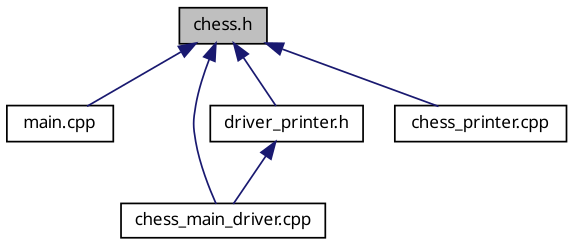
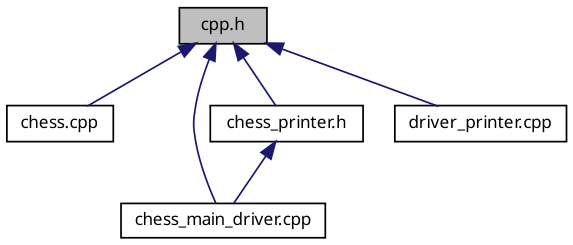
node "chess.h": label "chess.h" -> "cpp.h"
node "main.cpp": label "main.cpp" -> "chess.cpp"
node "driver_printer.h": label "driver_printer.h" -> "chess_printer.h"
node "chess_printer.cpp": label "chess_printer.cpp" -> "driver_printer.cpp"
